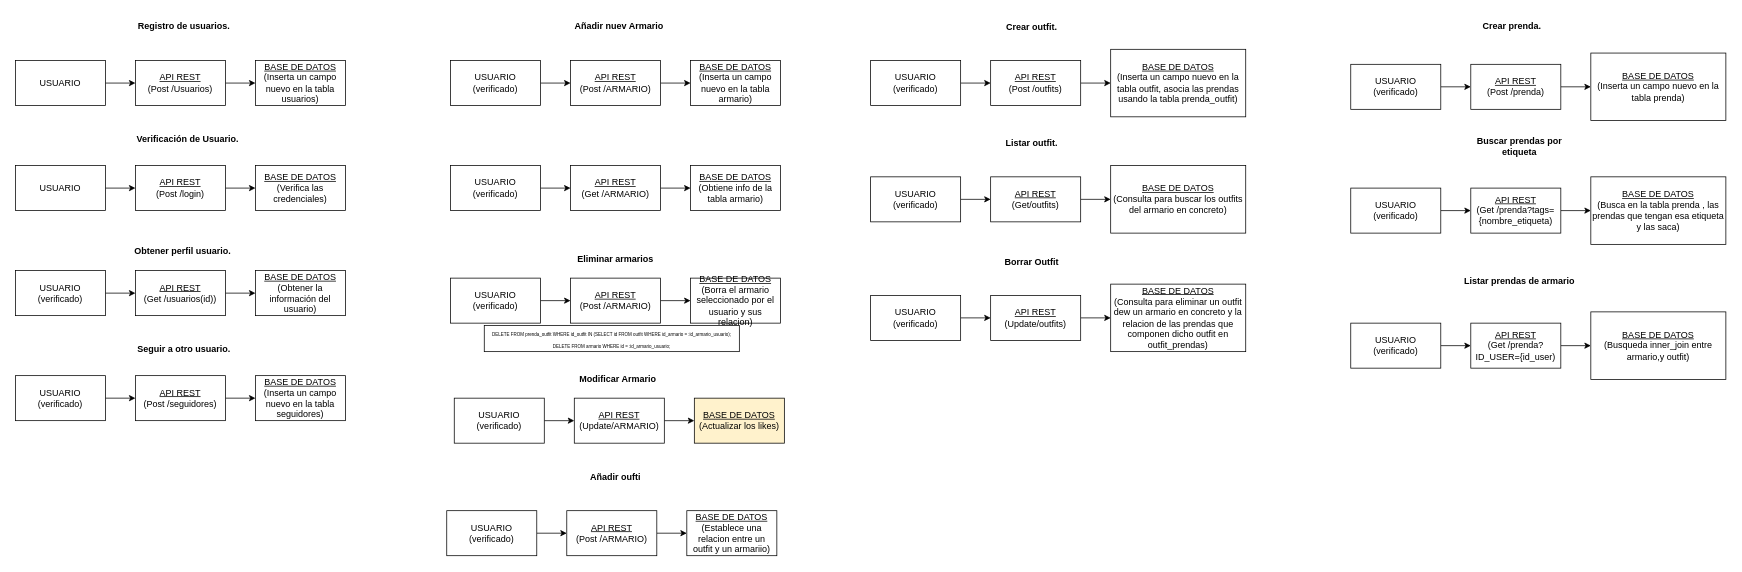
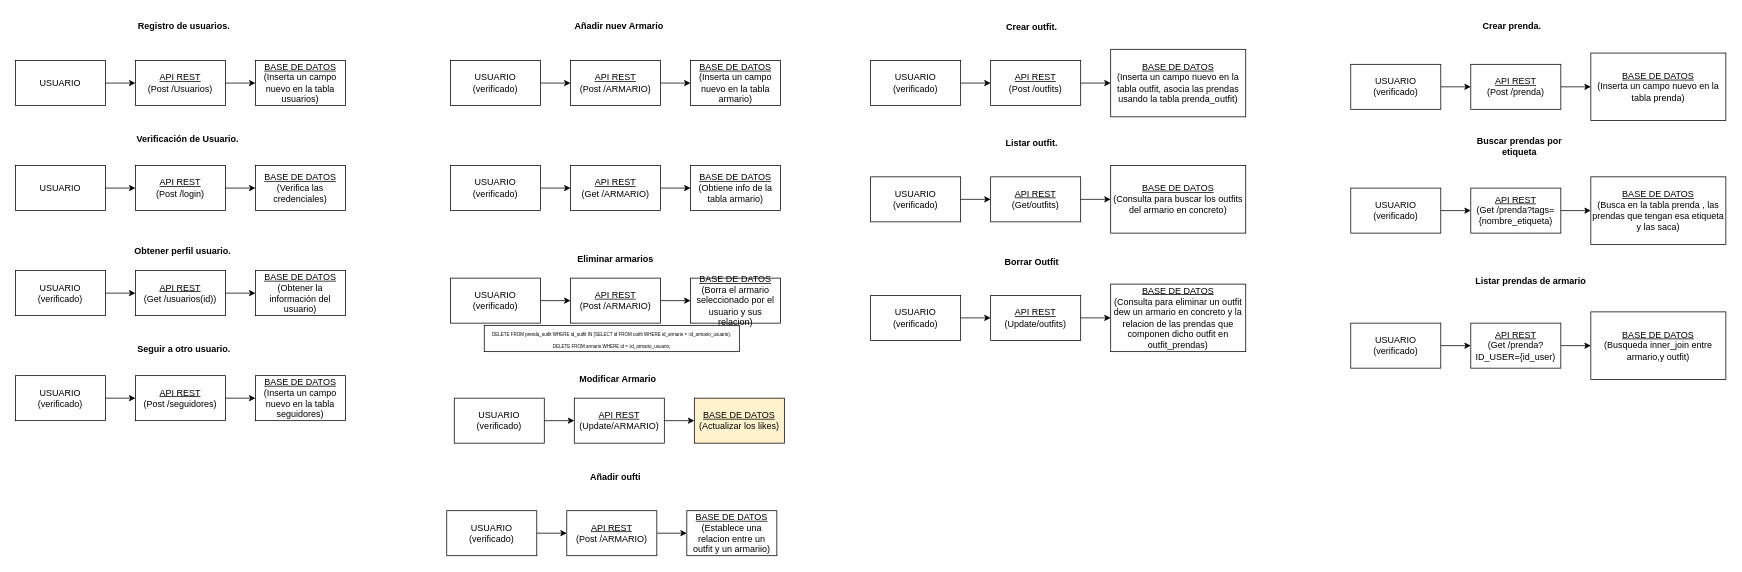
node "Listar prendas de armario": moved (1519, 282) -> (1530, 282)
